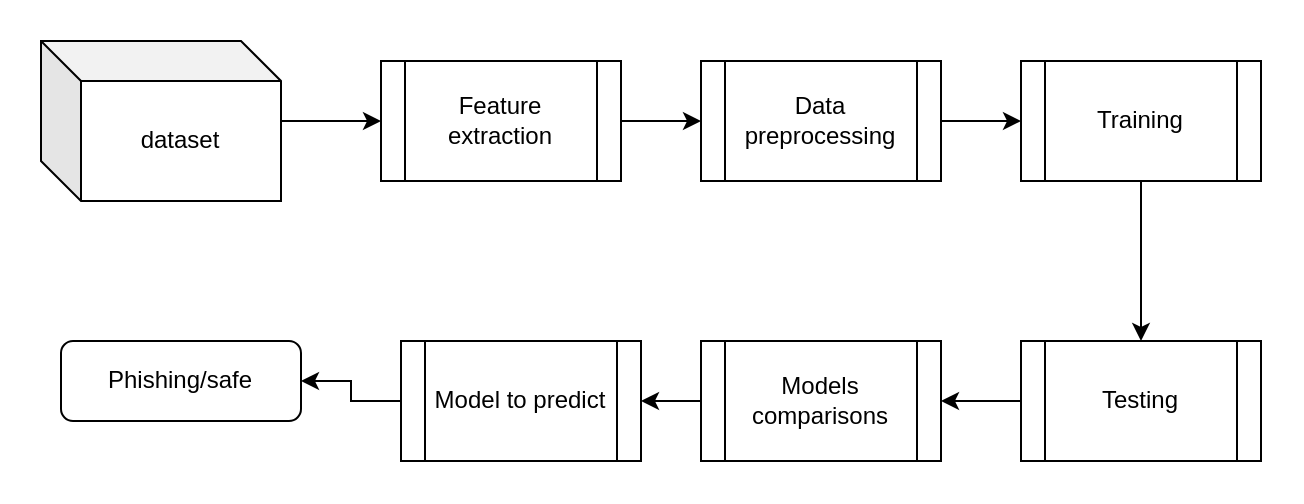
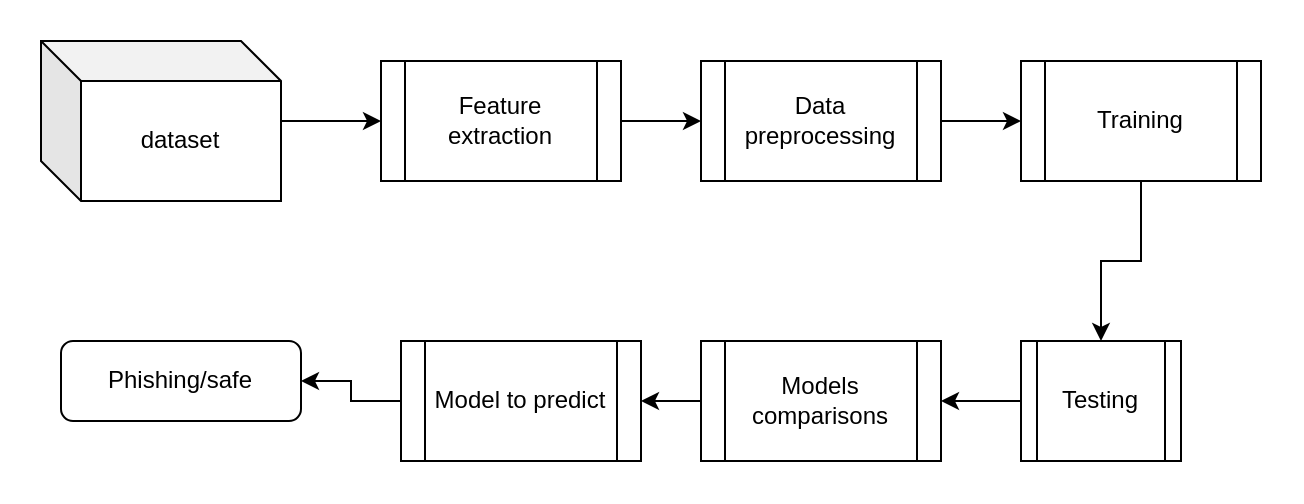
node "Testing": size 240x120 -> 160x120
